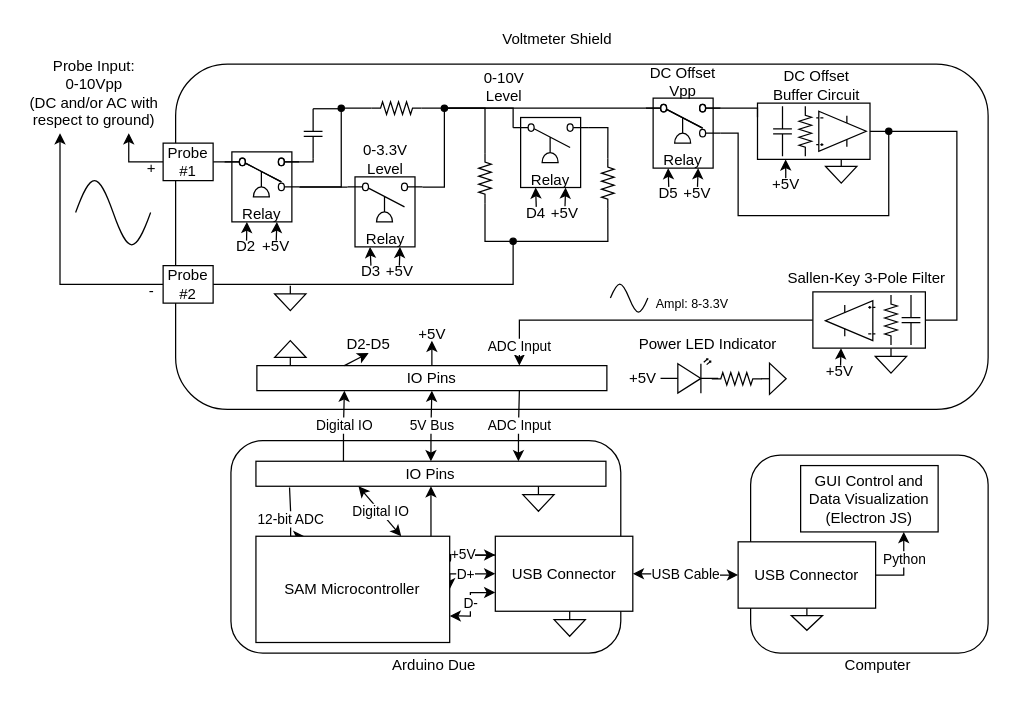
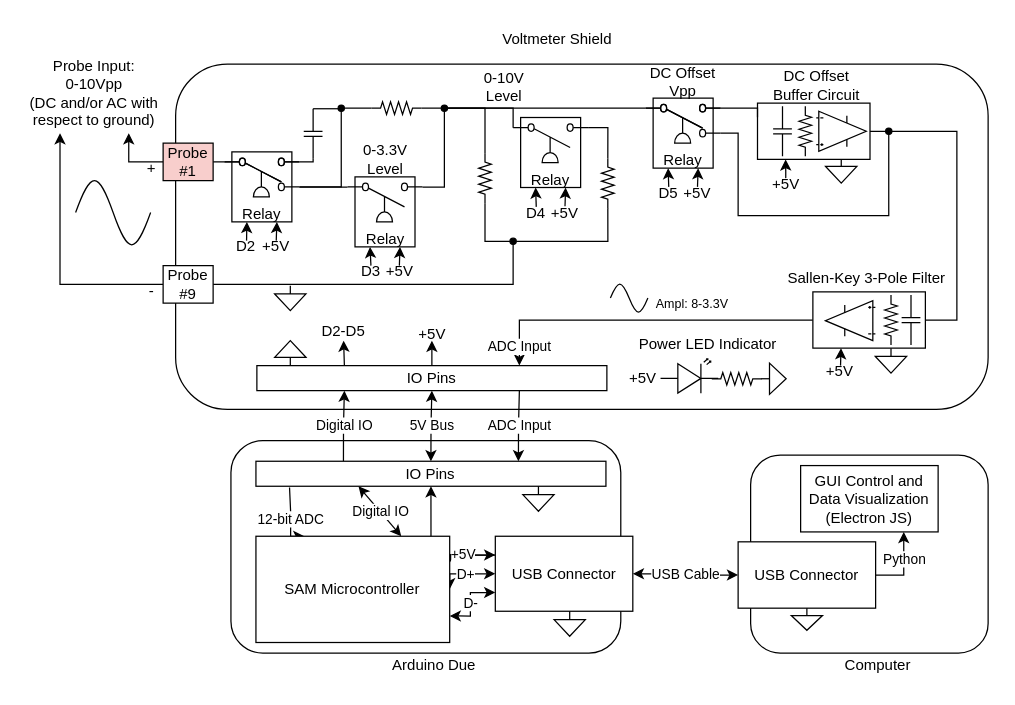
node "Probe #1": fillcolor #ffffff -> #f8cecc
node "Probe #2": label "Probe #2" -> "Probe #9"
node "D2-D5": moved (369, 344) -> (344, 331)
